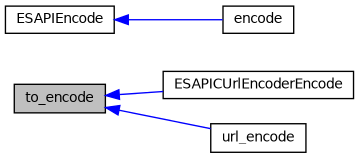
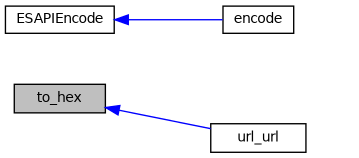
node "ESAPICUrlEncoderEncode": removed
node "to_encode": label "to_encode" -> "to_hex"
node "url_encode": label "url_encode" -> "url_url"
